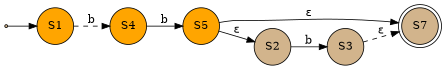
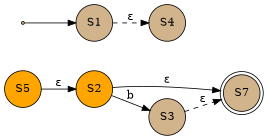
edge "S5" -> "S7": now "S2" -> "S7"
edge "S1" -> "S4": label "b" -> "ε"
node "S1": fillcolor orange -> tan
node "S4": fillcolor orange -> tan
edge "S4" -> "S5": removed, label "b"
node "S2": fillcolor tan -> orange
